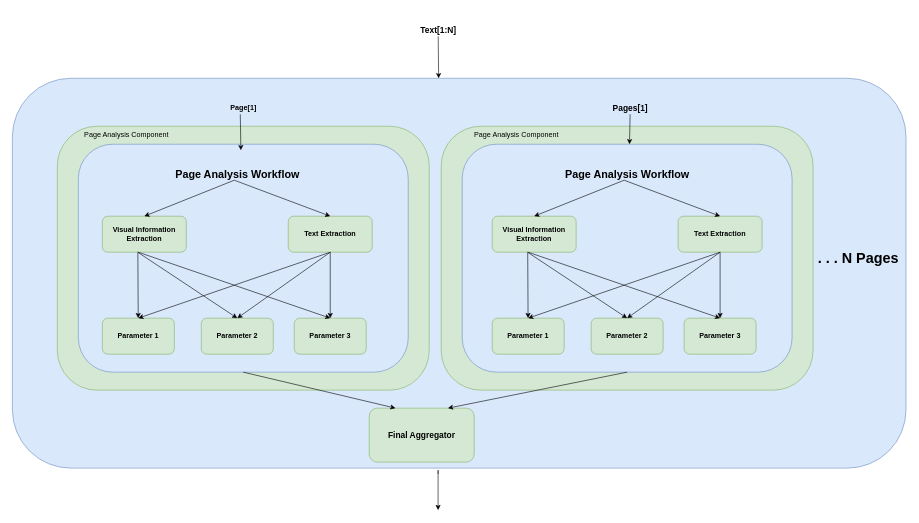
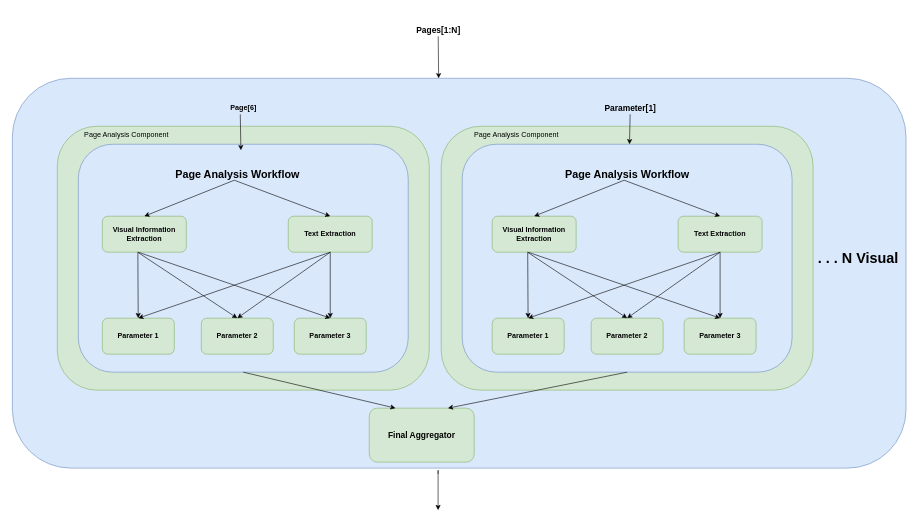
node "Text[1:N]": label "Text[1:N]" -> "Pages[1:N]"
node "Page[1]": label "Page[1]" -> "Page[6]"
node "Pages[1]": label "Pages[1]" -> "Parameter[1]"
node ". . . N Pages": label ". . . N Pages" -> ". . . N Visual"
